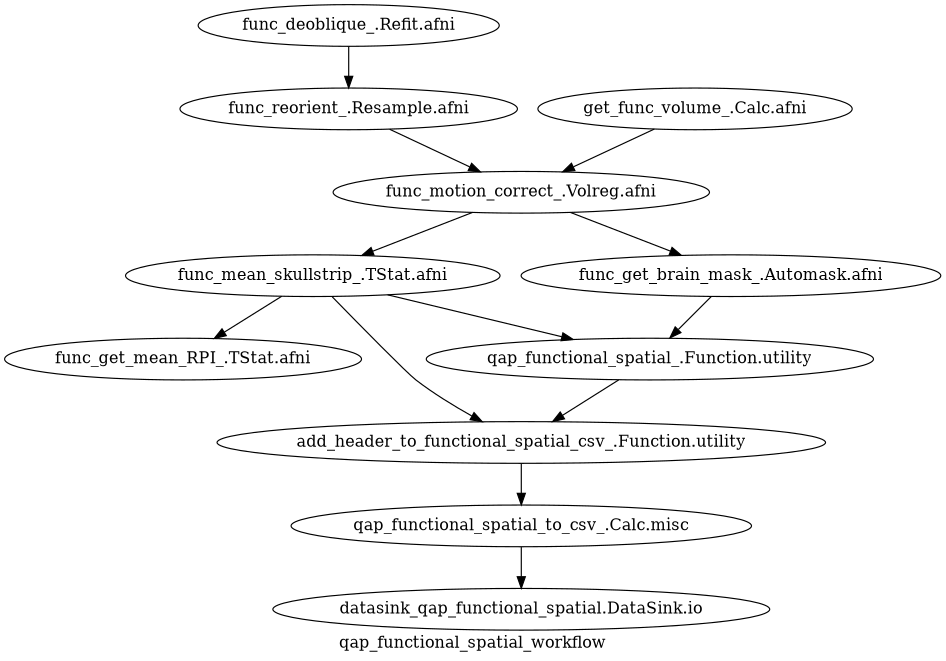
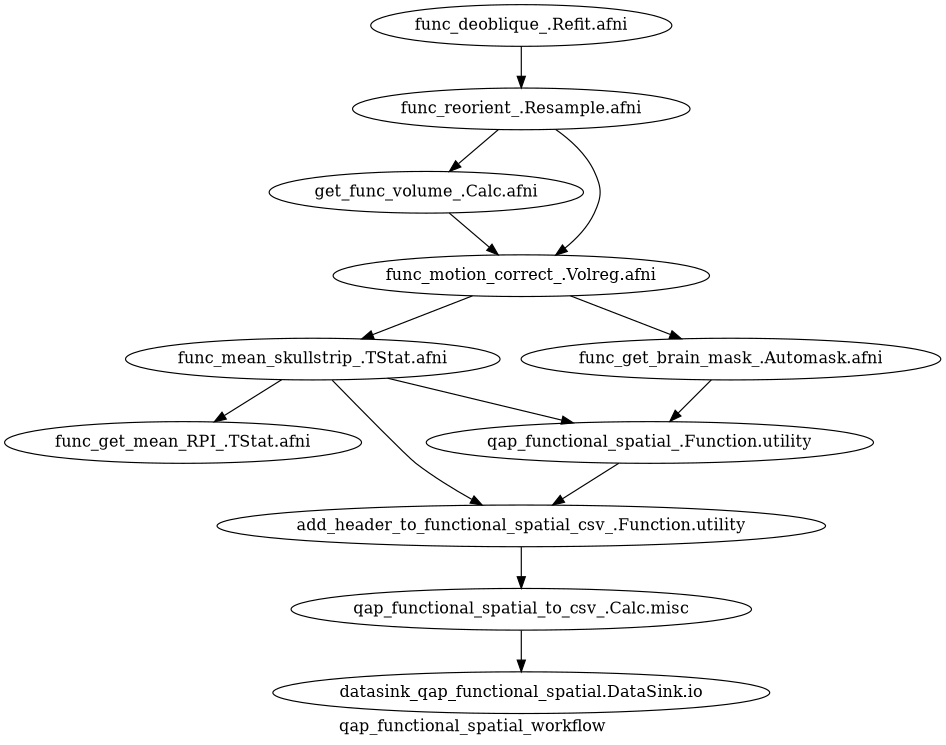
edge "func_reorient_.Resample.afni" -> "get_func_volume_.Calc.afni": added
